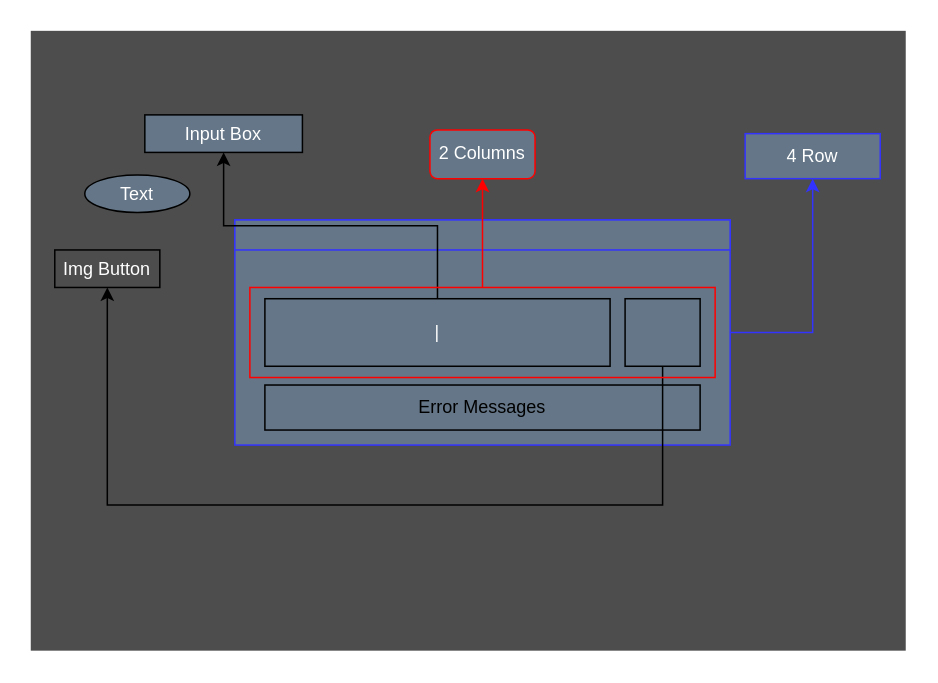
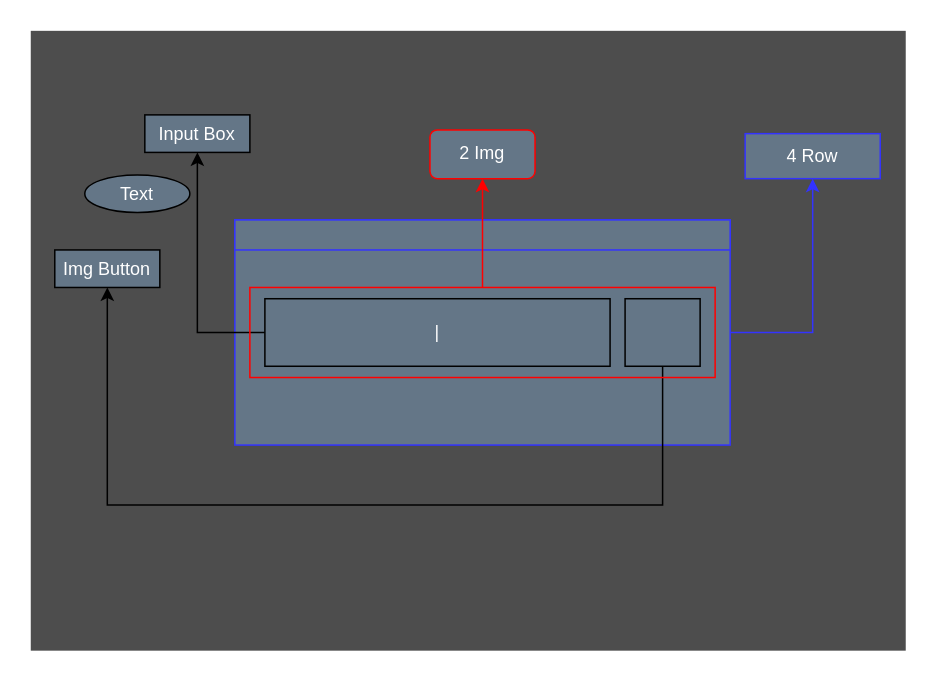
node "Input Box": size 158x38 -> 105x38
node "2 Columns": label "2 Columns" -> "2 Img"
node "Img Button": fillcolor #4d4d4d -> #647687
node "Error Messages": removed
